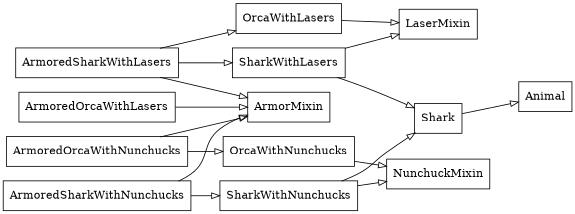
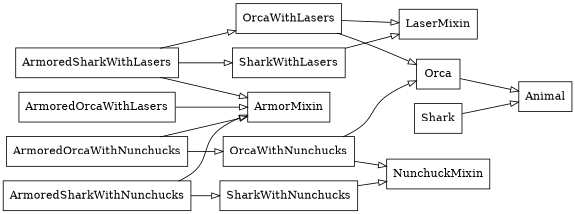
node "Orca": added
edge "SharkWithLasers" -> "Shark": removed
edge "SharkWithNunchucks" -> "Shark": removed
